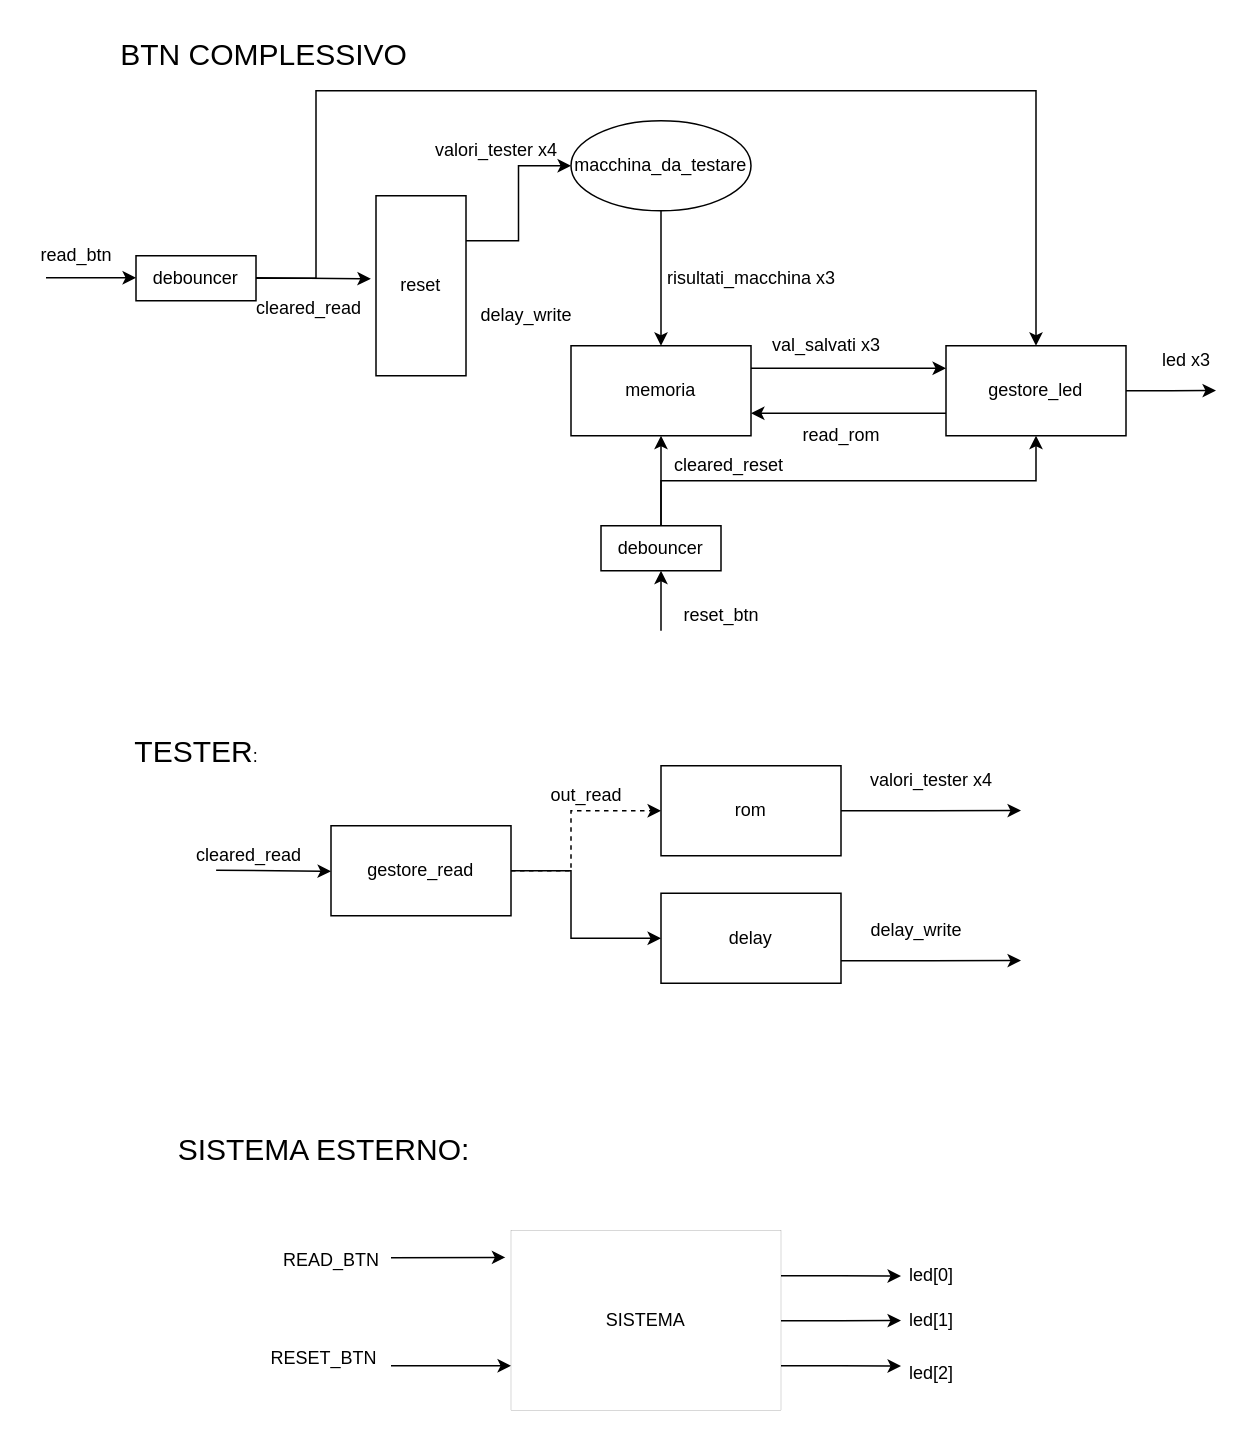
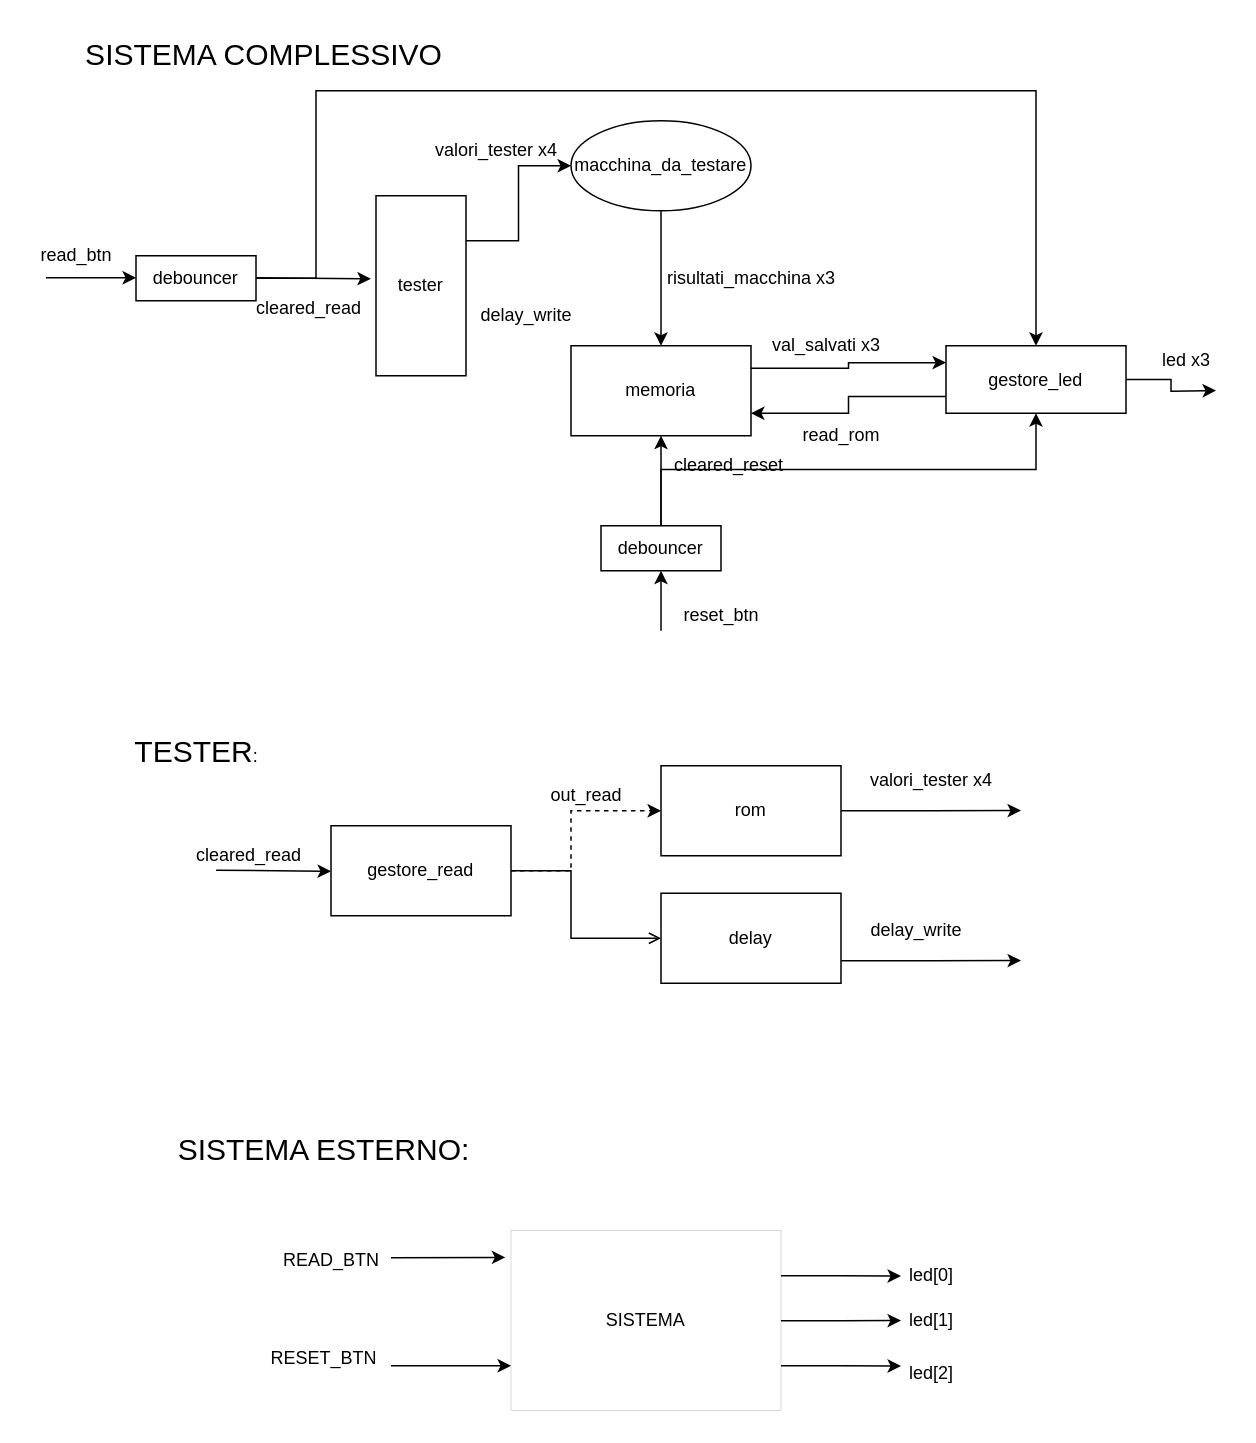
node "BTN COMPLESSIVO": label "BTN COMPLESSIVO" -> "SISTEMA COMPLESSIVO"
node "reset": label "reset" -> "tester"
node "gestore_led": size 180x90 -> 180x68
edge "gestore_read" -> "delay": arrowhead classic -> open
